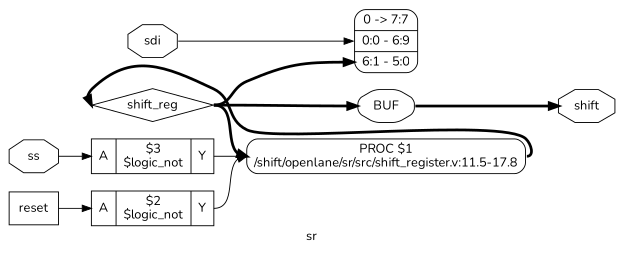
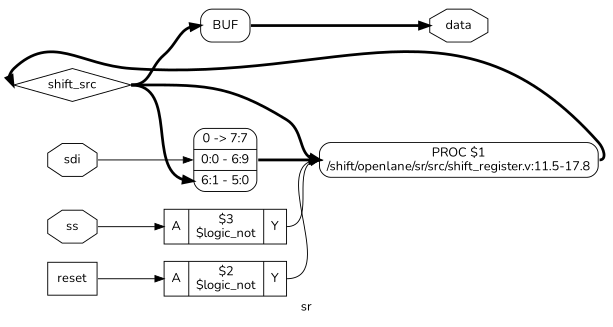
node "shift_reg": label "shift_reg" -> "shift_src"
node "BUF": shape octagon -> box
node "shift": label "shift" -> "data"
edge "0 -> 7:7" -> "PROC $1 /shift/openlane/sr/src/shift_register.v:11.5-17.8": added
